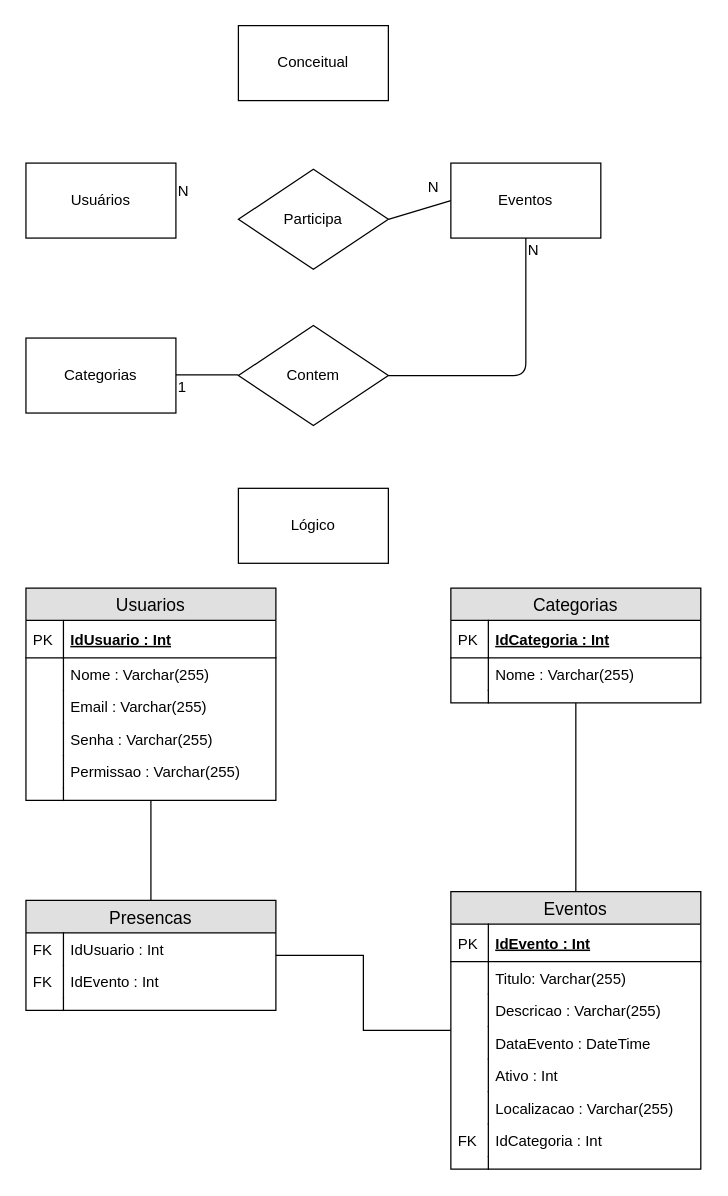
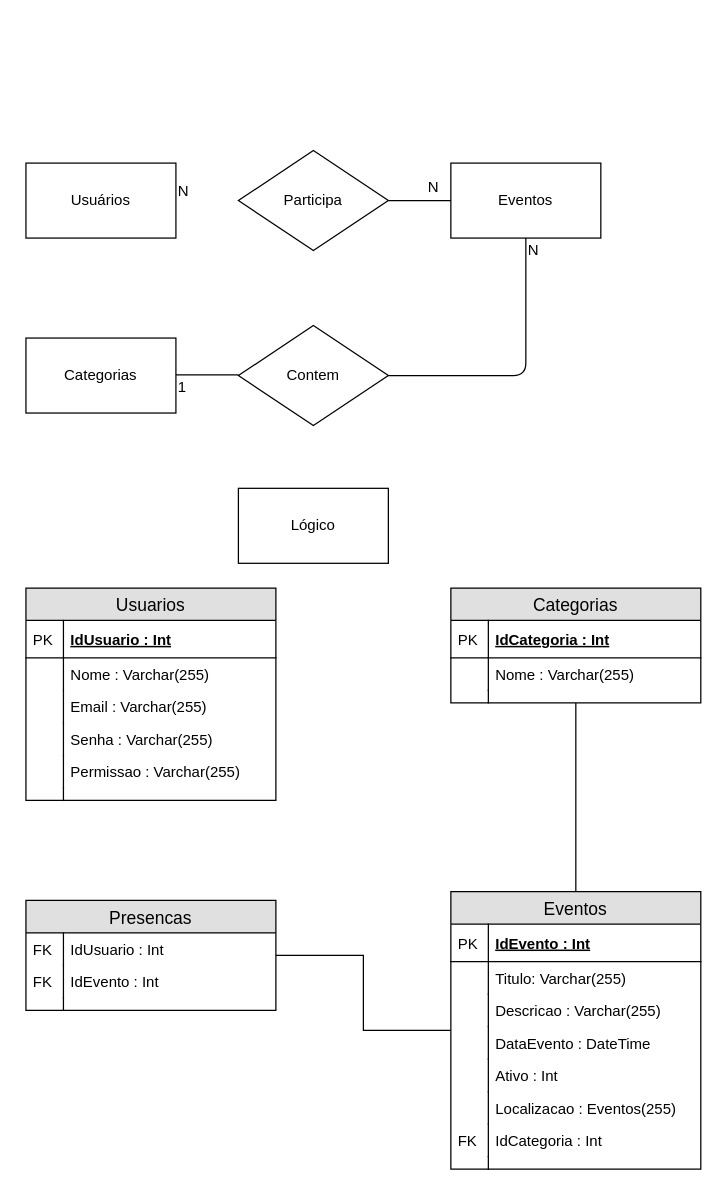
node "Conceitual": removed
node "Participa": moved (313, 219) -> (313, 201)
edge "Usuarios" -- "Presencas": removed
node "Localizacao : Varchar(255)": label "Localizacao : Varchar(255)" -> "Localizacao : Eventos(255)"
